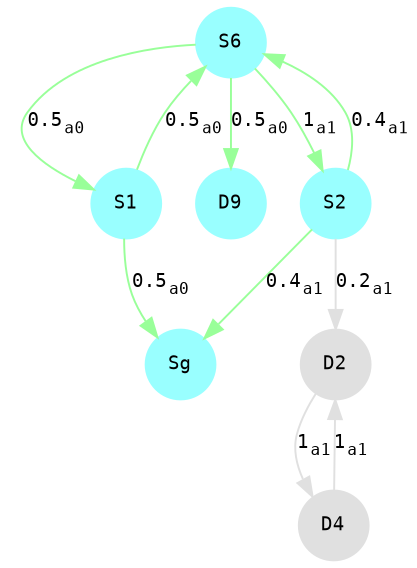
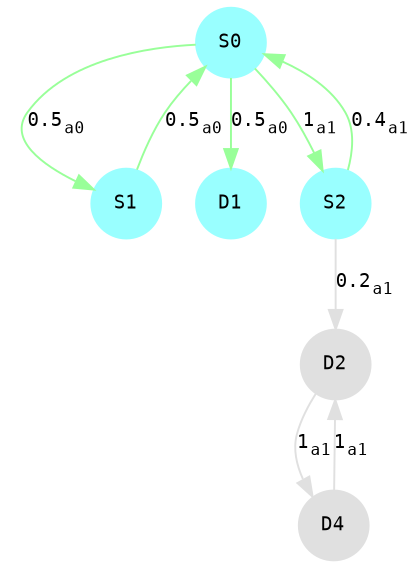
node "S6": label "S6" -> "S0"
node "D9": label "D9" -> "D1"
node "Sg": removed
